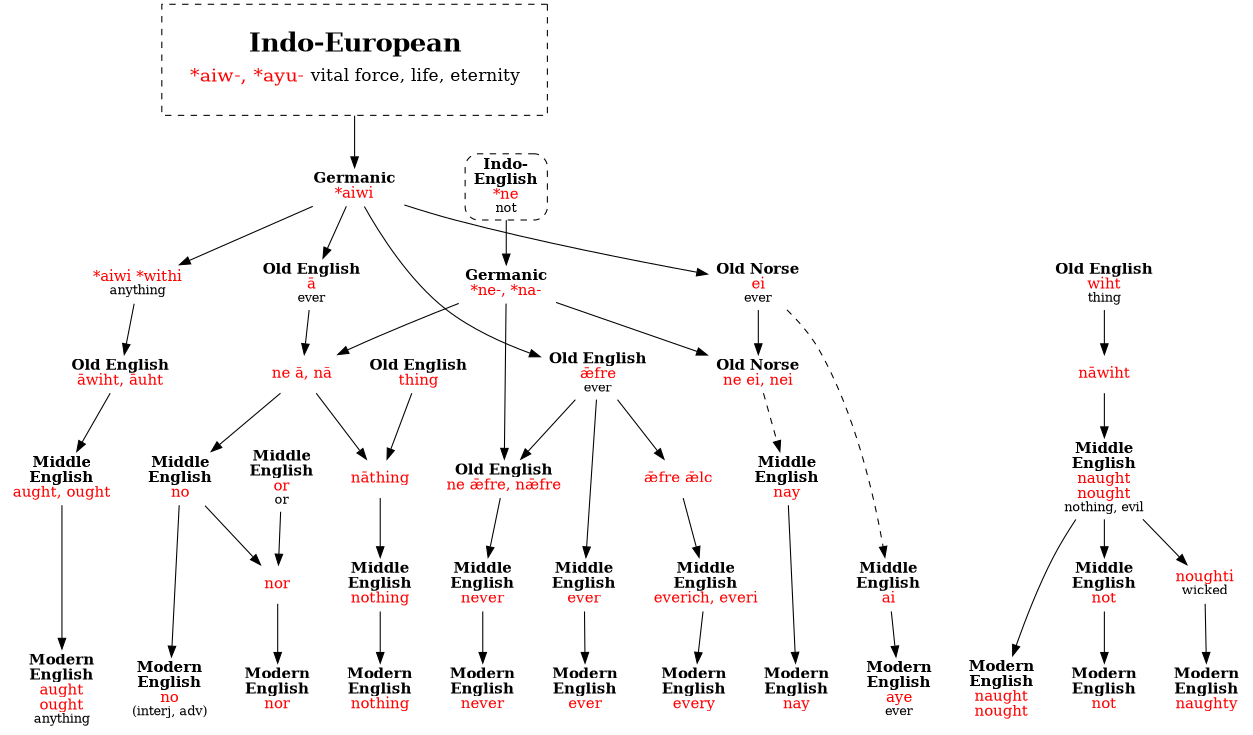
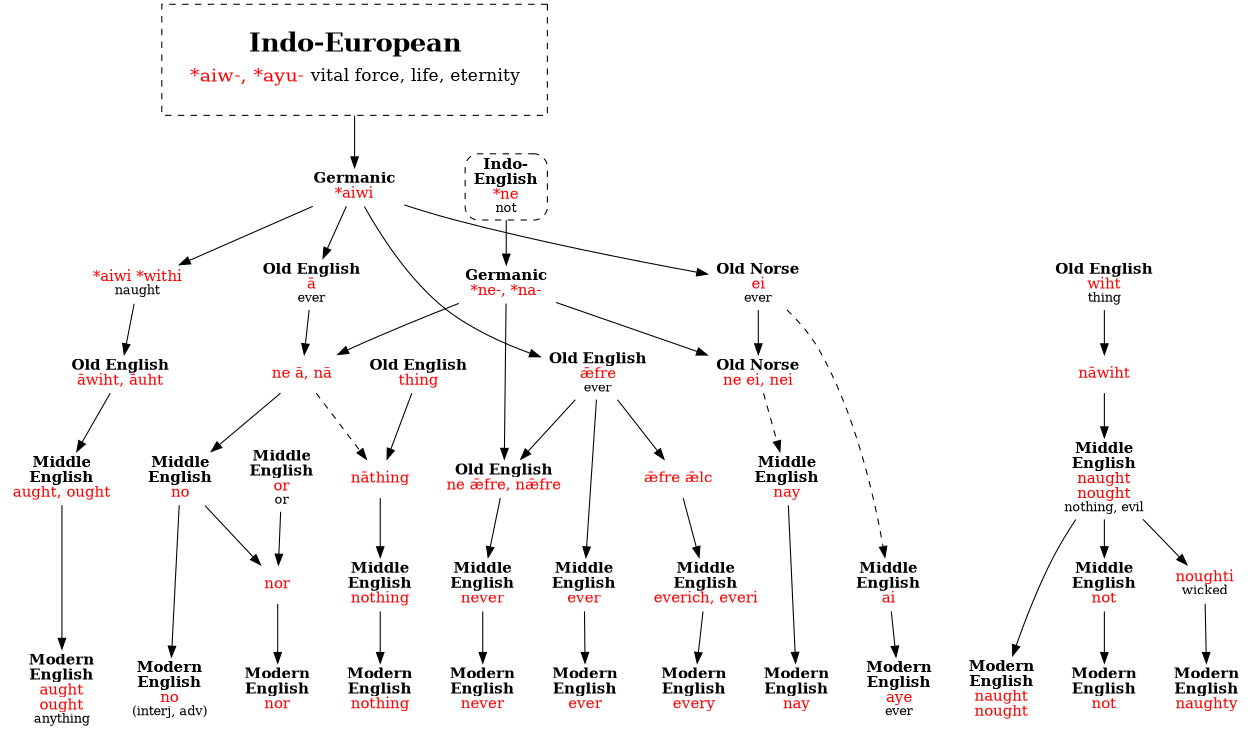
node "*aiwi *withi": text "anything" -> "naught"
edge "ne ā, nā" -> "nāthing": style solid -> dashed
